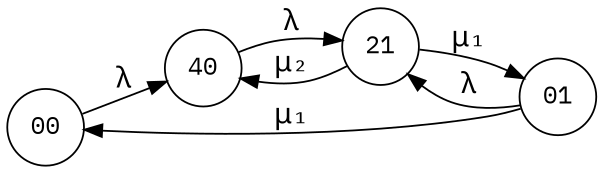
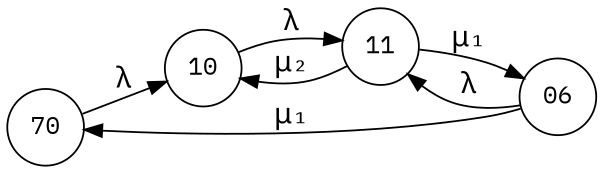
node "21": label "21" -> "11"
node "40": label "40" -> "10"
node "01": label "01" -> "06"
node "00": label "00" -> "70"
